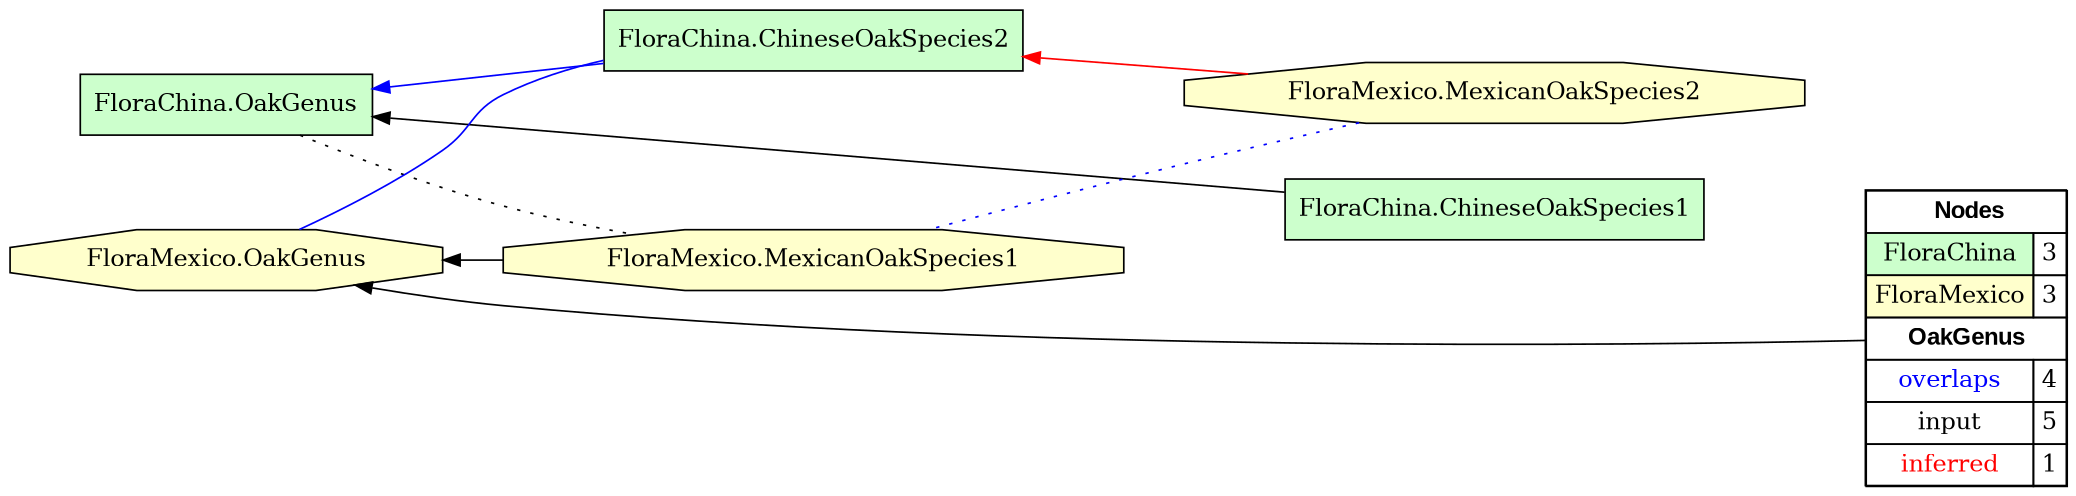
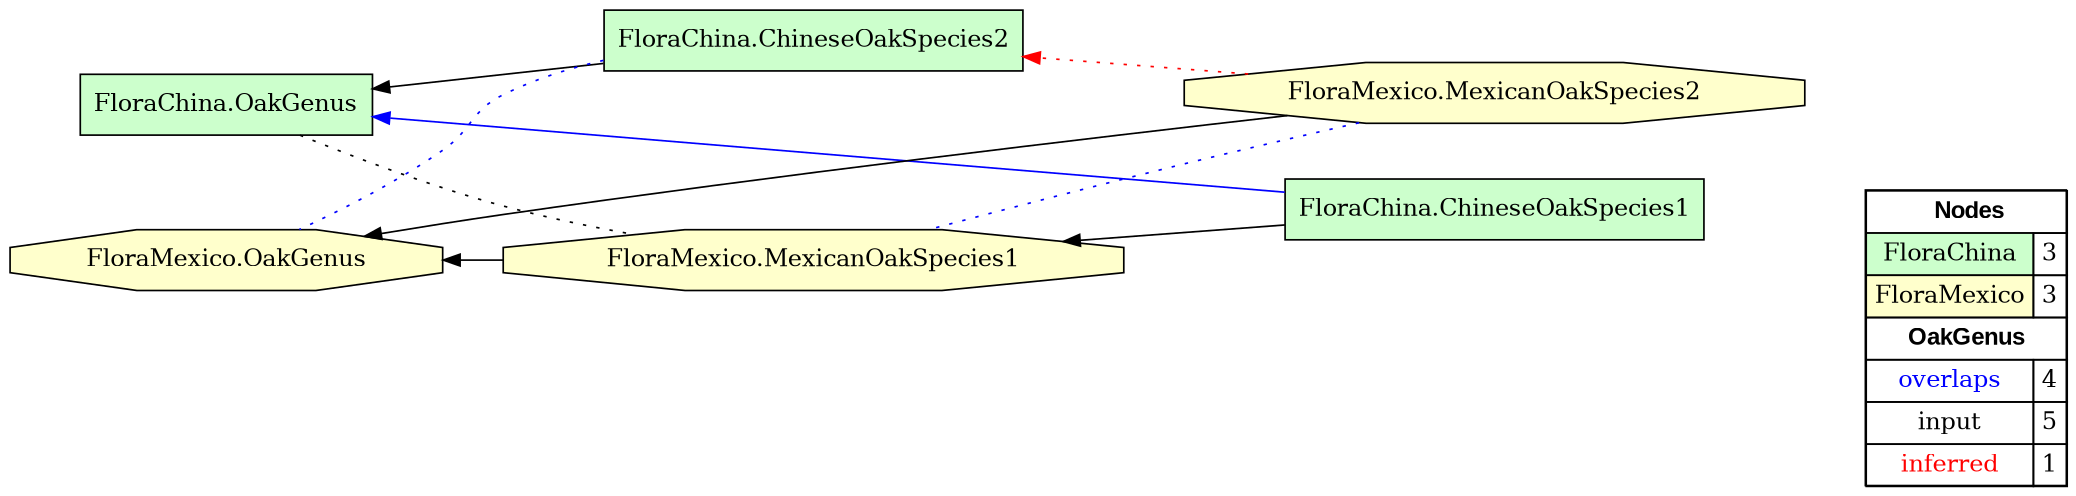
edge "FloraMexico.MexicanOakSpecies2" -> "FloraChina.ChineseOakSpecies2": style solid -> dotted
edge "FloraChina.ChineseOakSpecies2" -> "FloraChina.OakGenus": color #0000ff -> #000000
edge "FloraChina.ChineseOakSpecies2" -- "FloraMexico.OakGenus": style solid -> dotted
edge "FloraChina.ChineseOakSpecies1" -> "FloraChina.OakGenus": color #000000 -> #0000ff
edge "FloraChina.ChineseOakSpecies1" -> "FloraMexico.MexicanOakSpecies1": added
edge "Nodes" -> "FloraMexico.OakGenus": now "FloraMexico.MexicanOakSpecies2" -> "FloraMexico.OakGenus"
